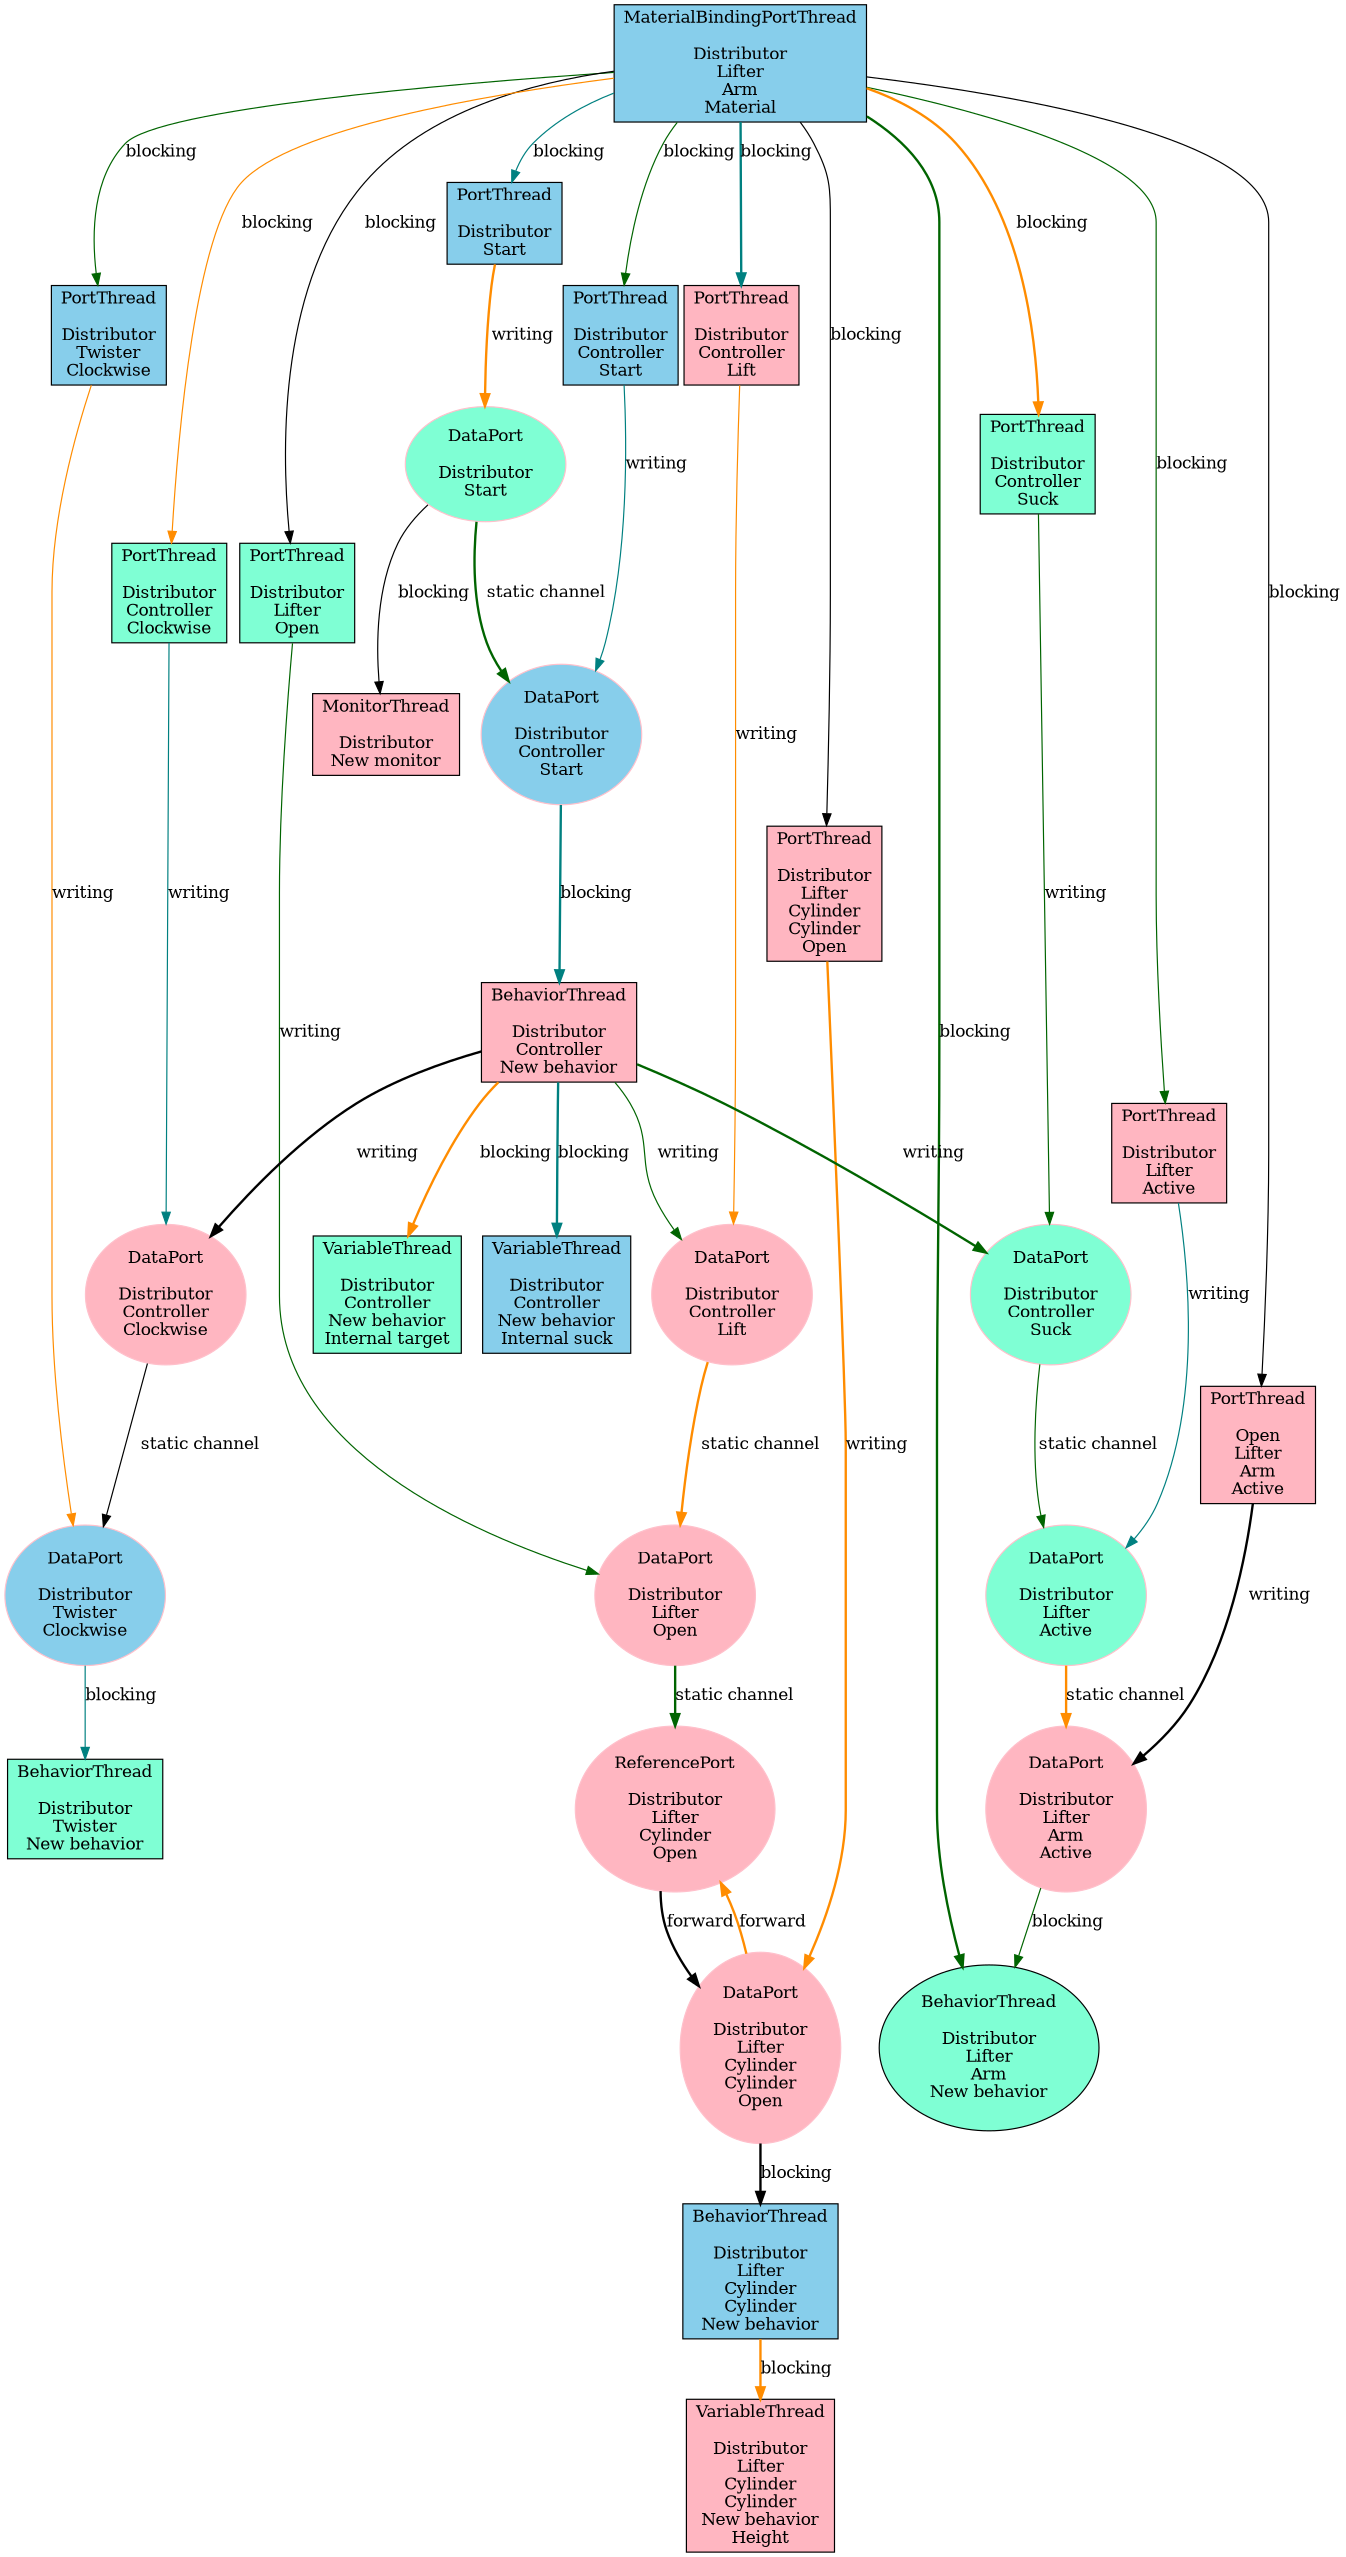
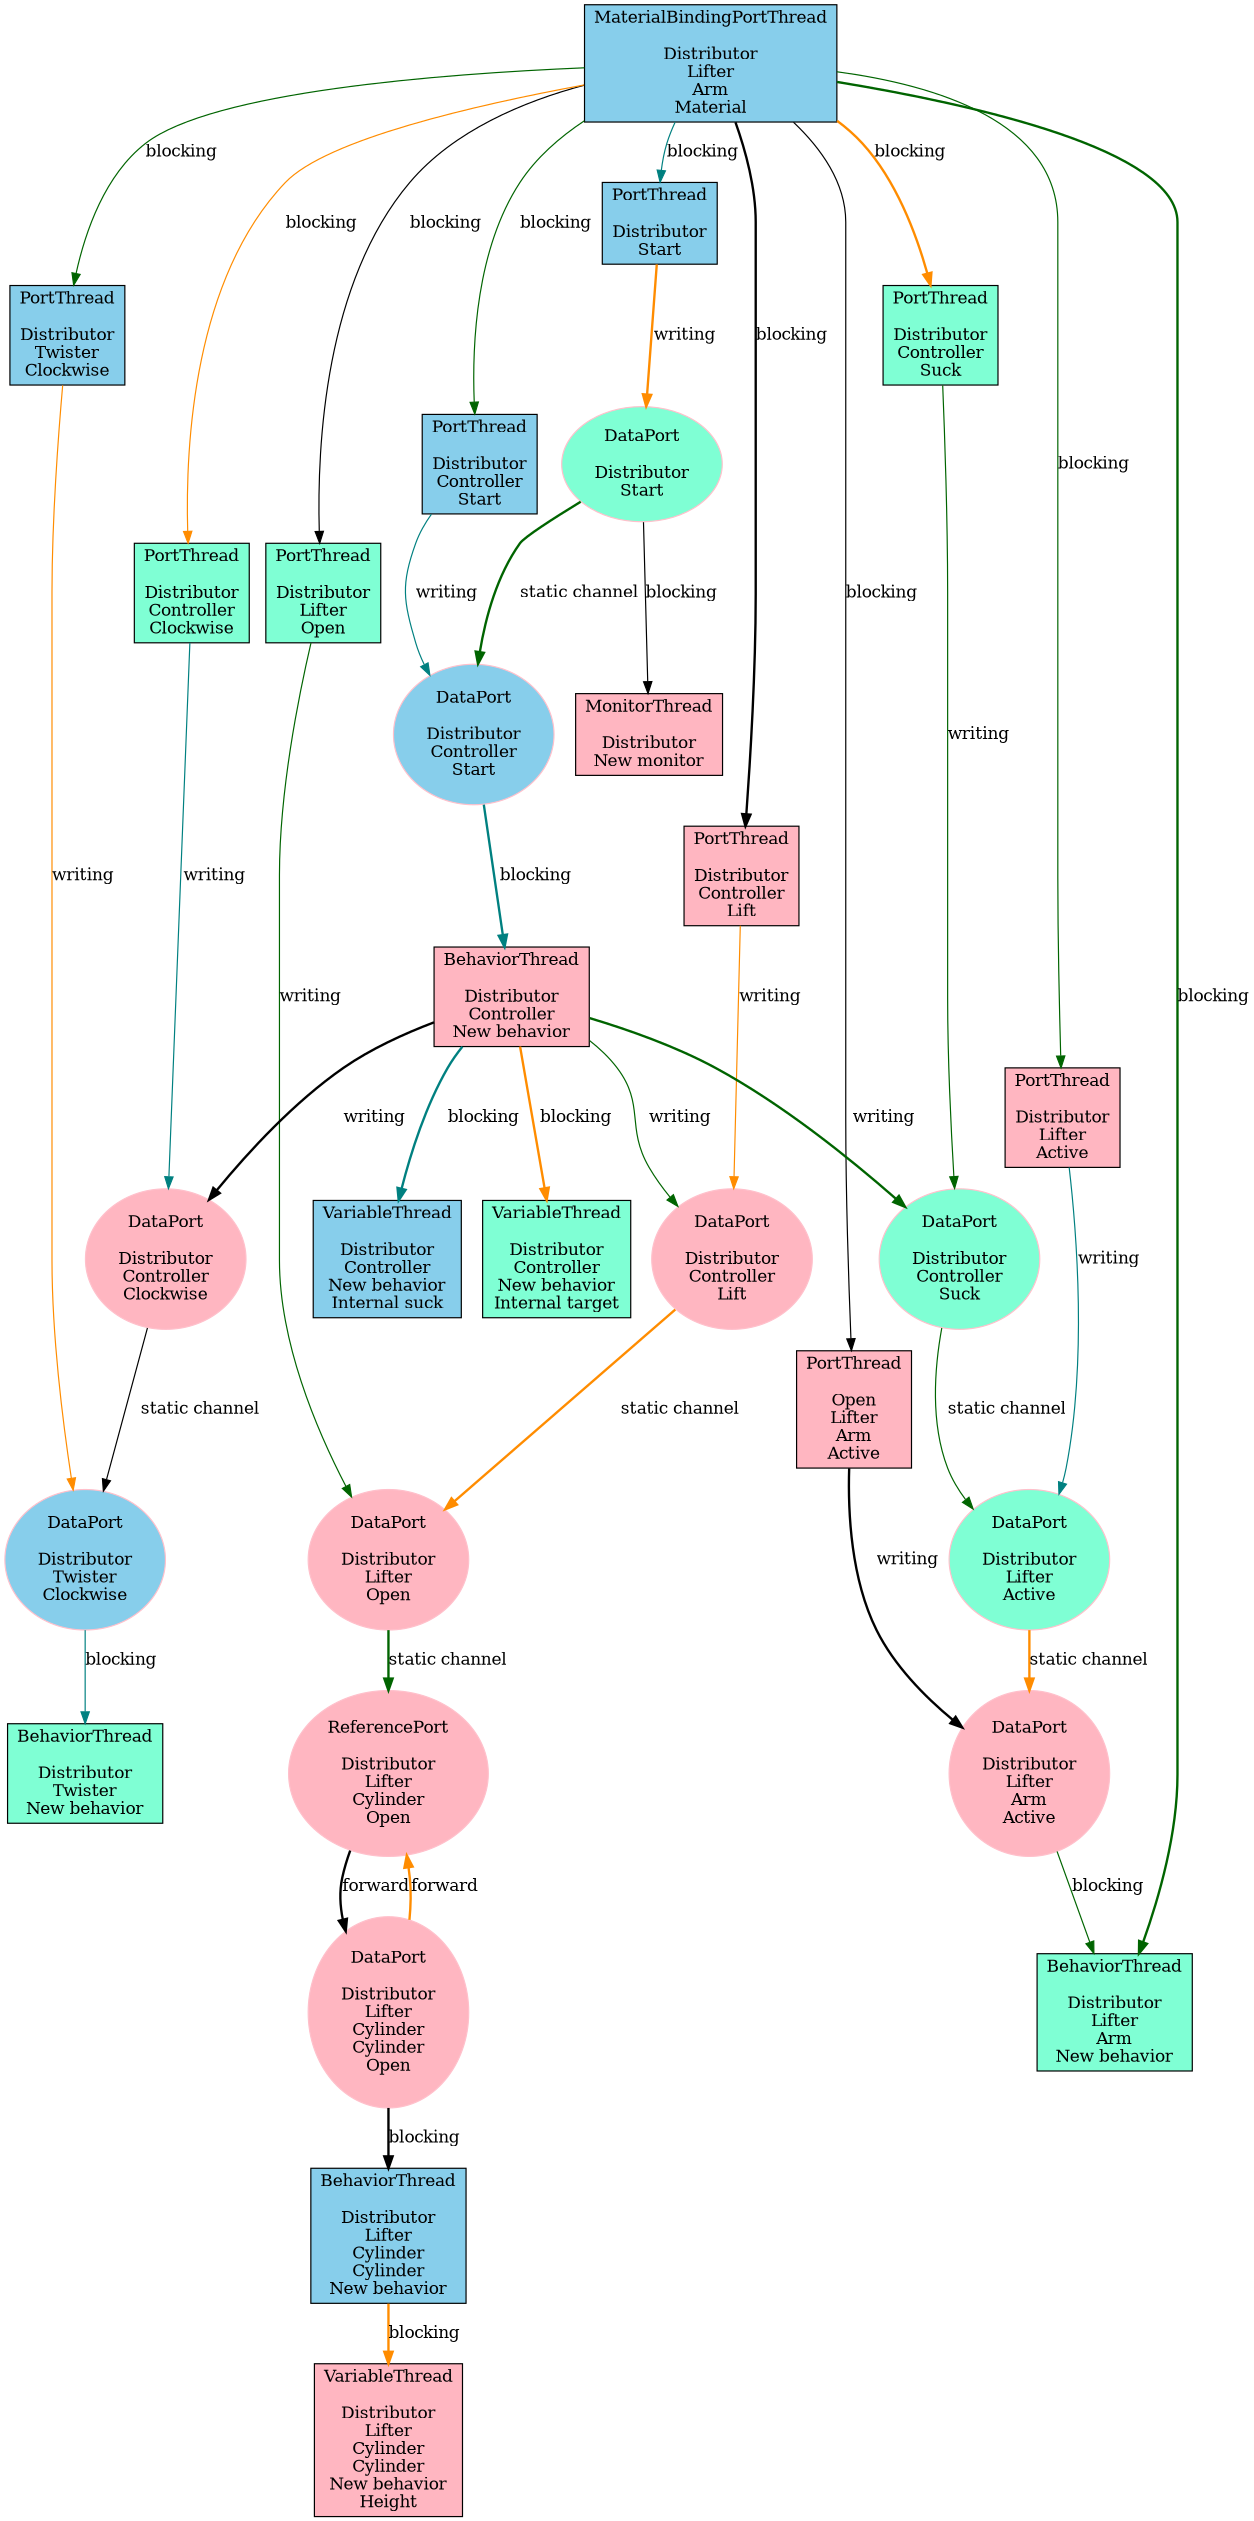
edge "MaterialBindingPortThread Distributor Lifter Arm Material" -> "PortThread Distributor Controller Lift": color teal -> black
node "PortThread Distributor Lifter Cylinder Cylinder Open": removed
node "BehaviorThread Distributor Lifter Arm New behavior": shape ellipse -> box
